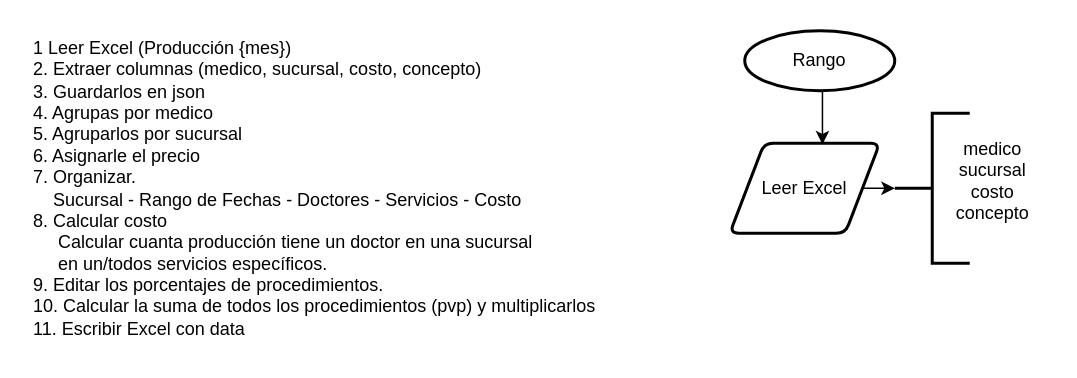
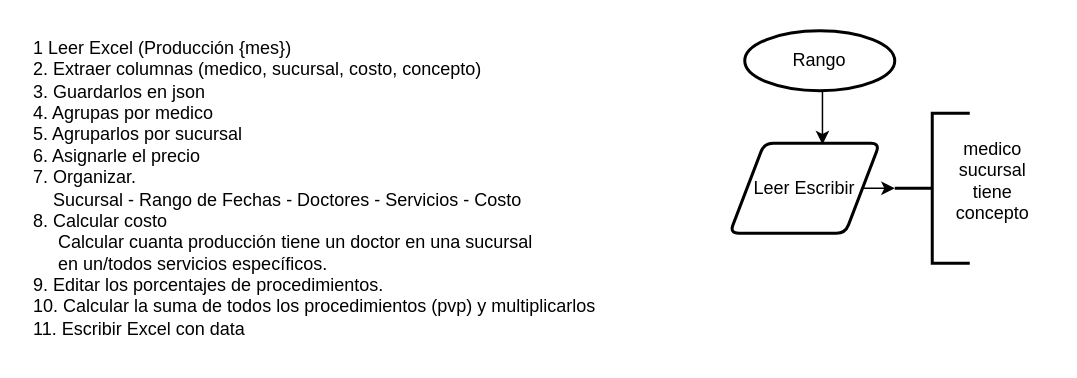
node "medico sucursal costo concepto": label "medico sucursal costo concepto" -> "medico sucursal tiene concepto"
node "Leer Excel": label "Leer Excel" -> "Leer Escribir"
